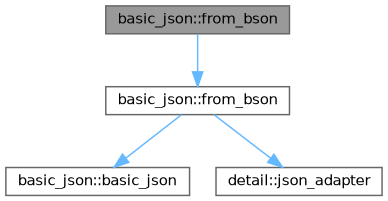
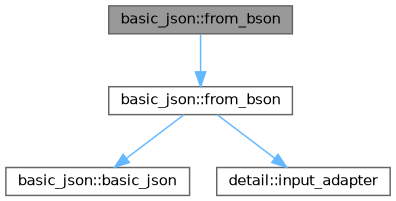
node "detail::json_adapter": label "detail::json_adapter" -> "detail::input_adapter"
